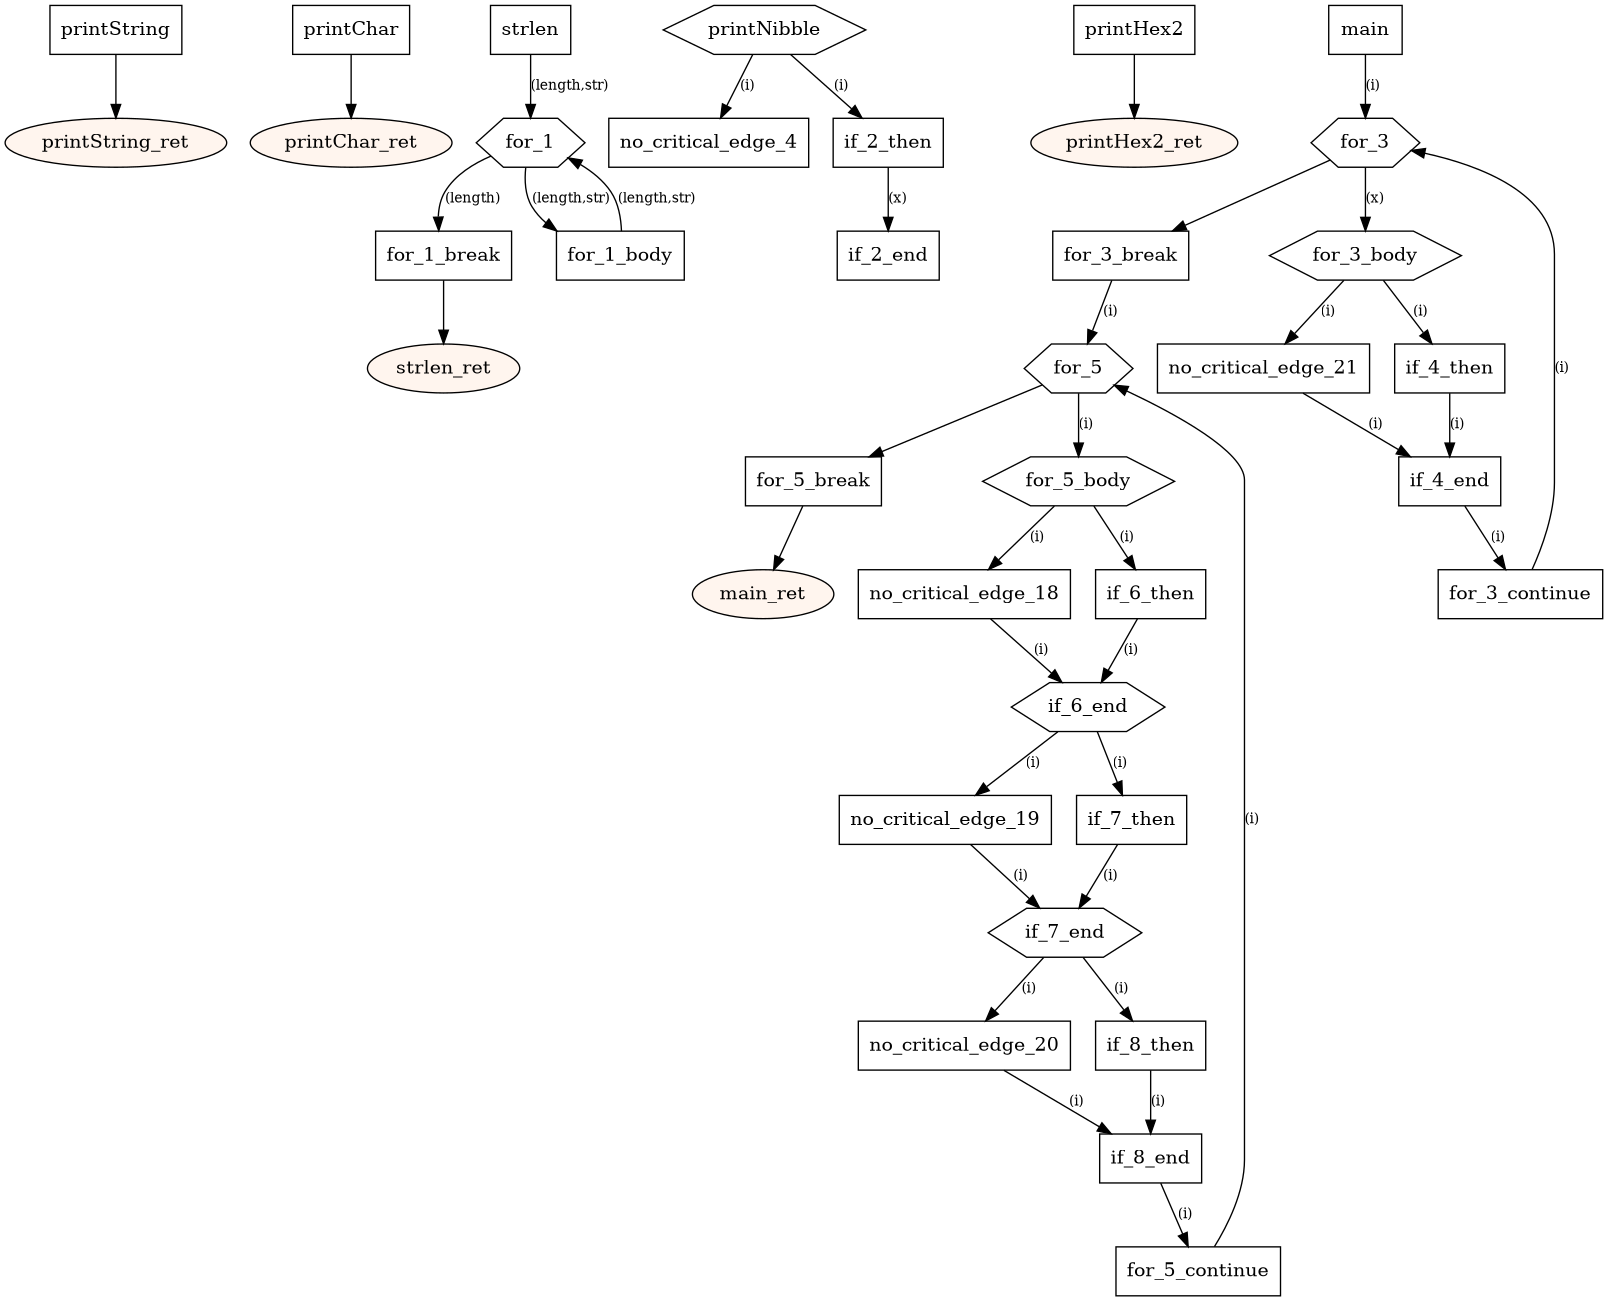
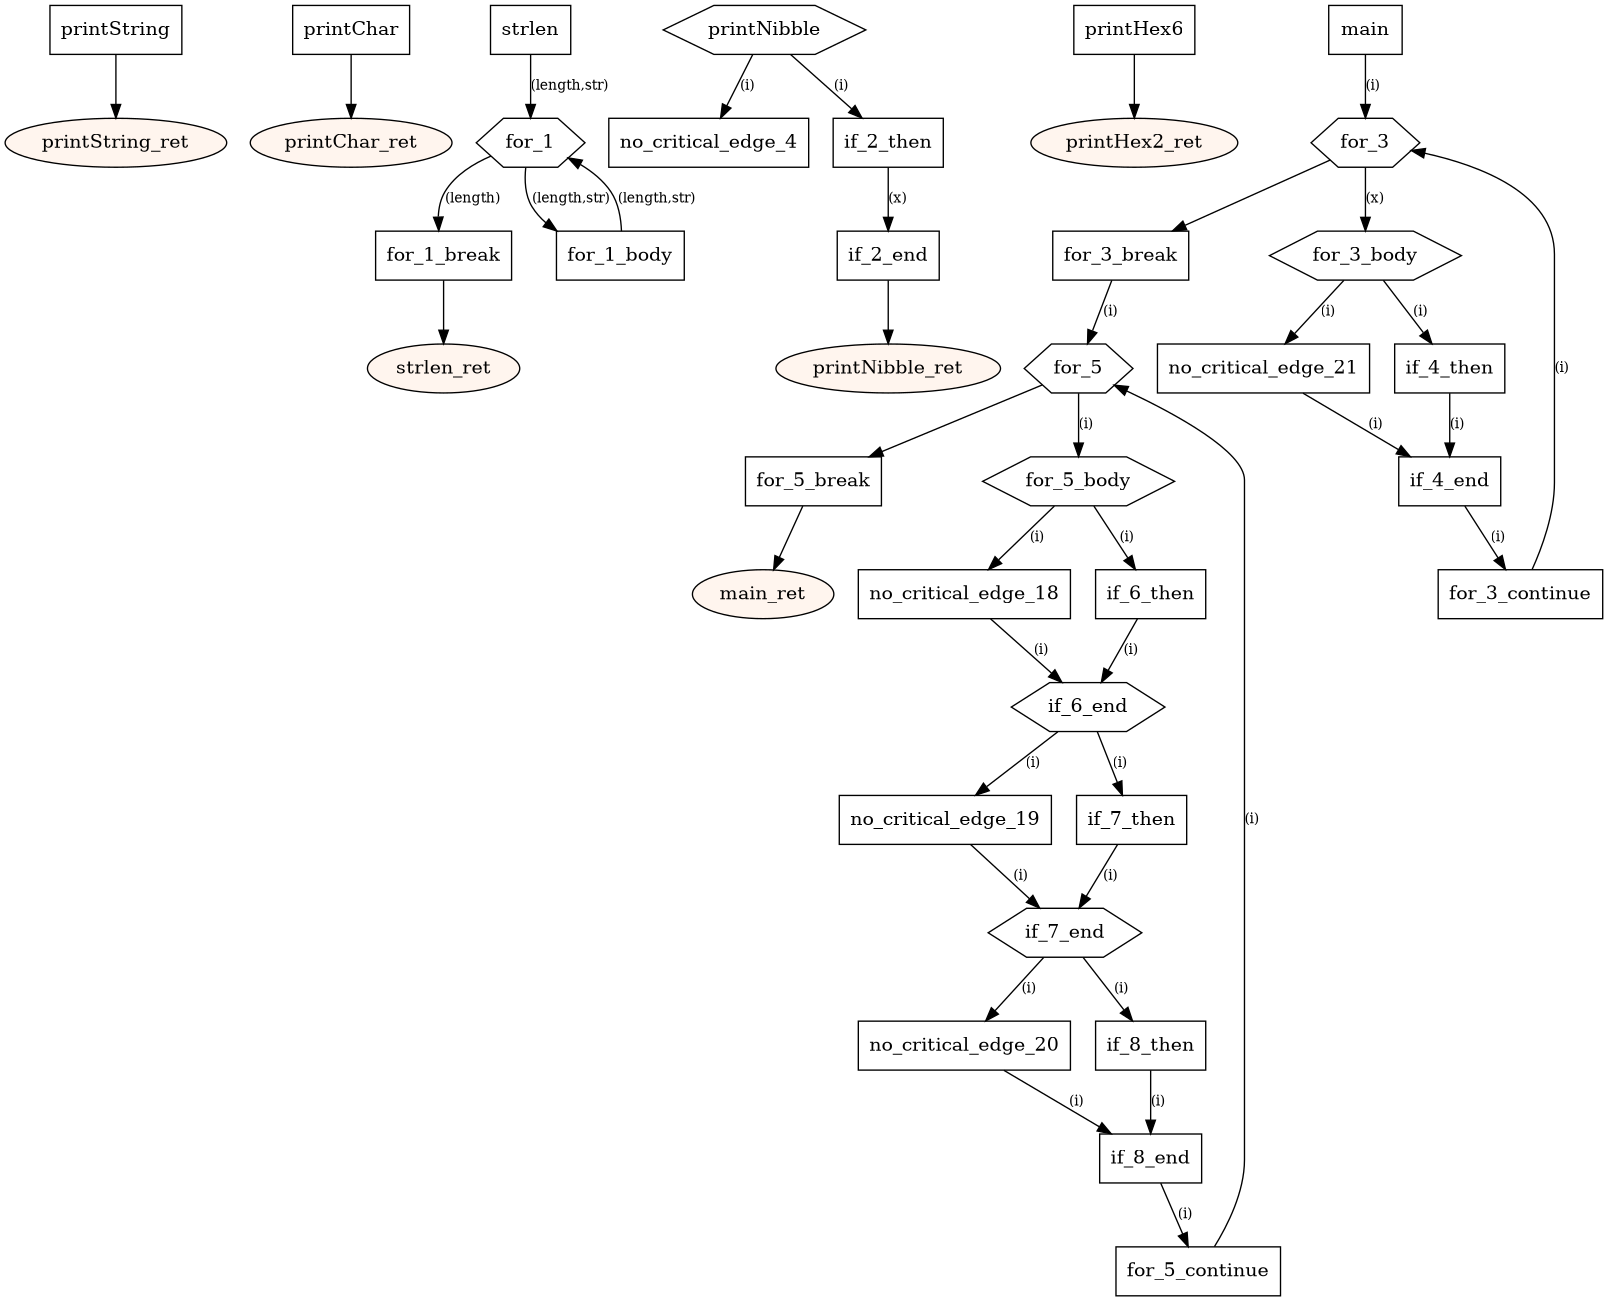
node "printHex2": label "printHex2" -> "printHex6"
node "printNibble_ret": added
